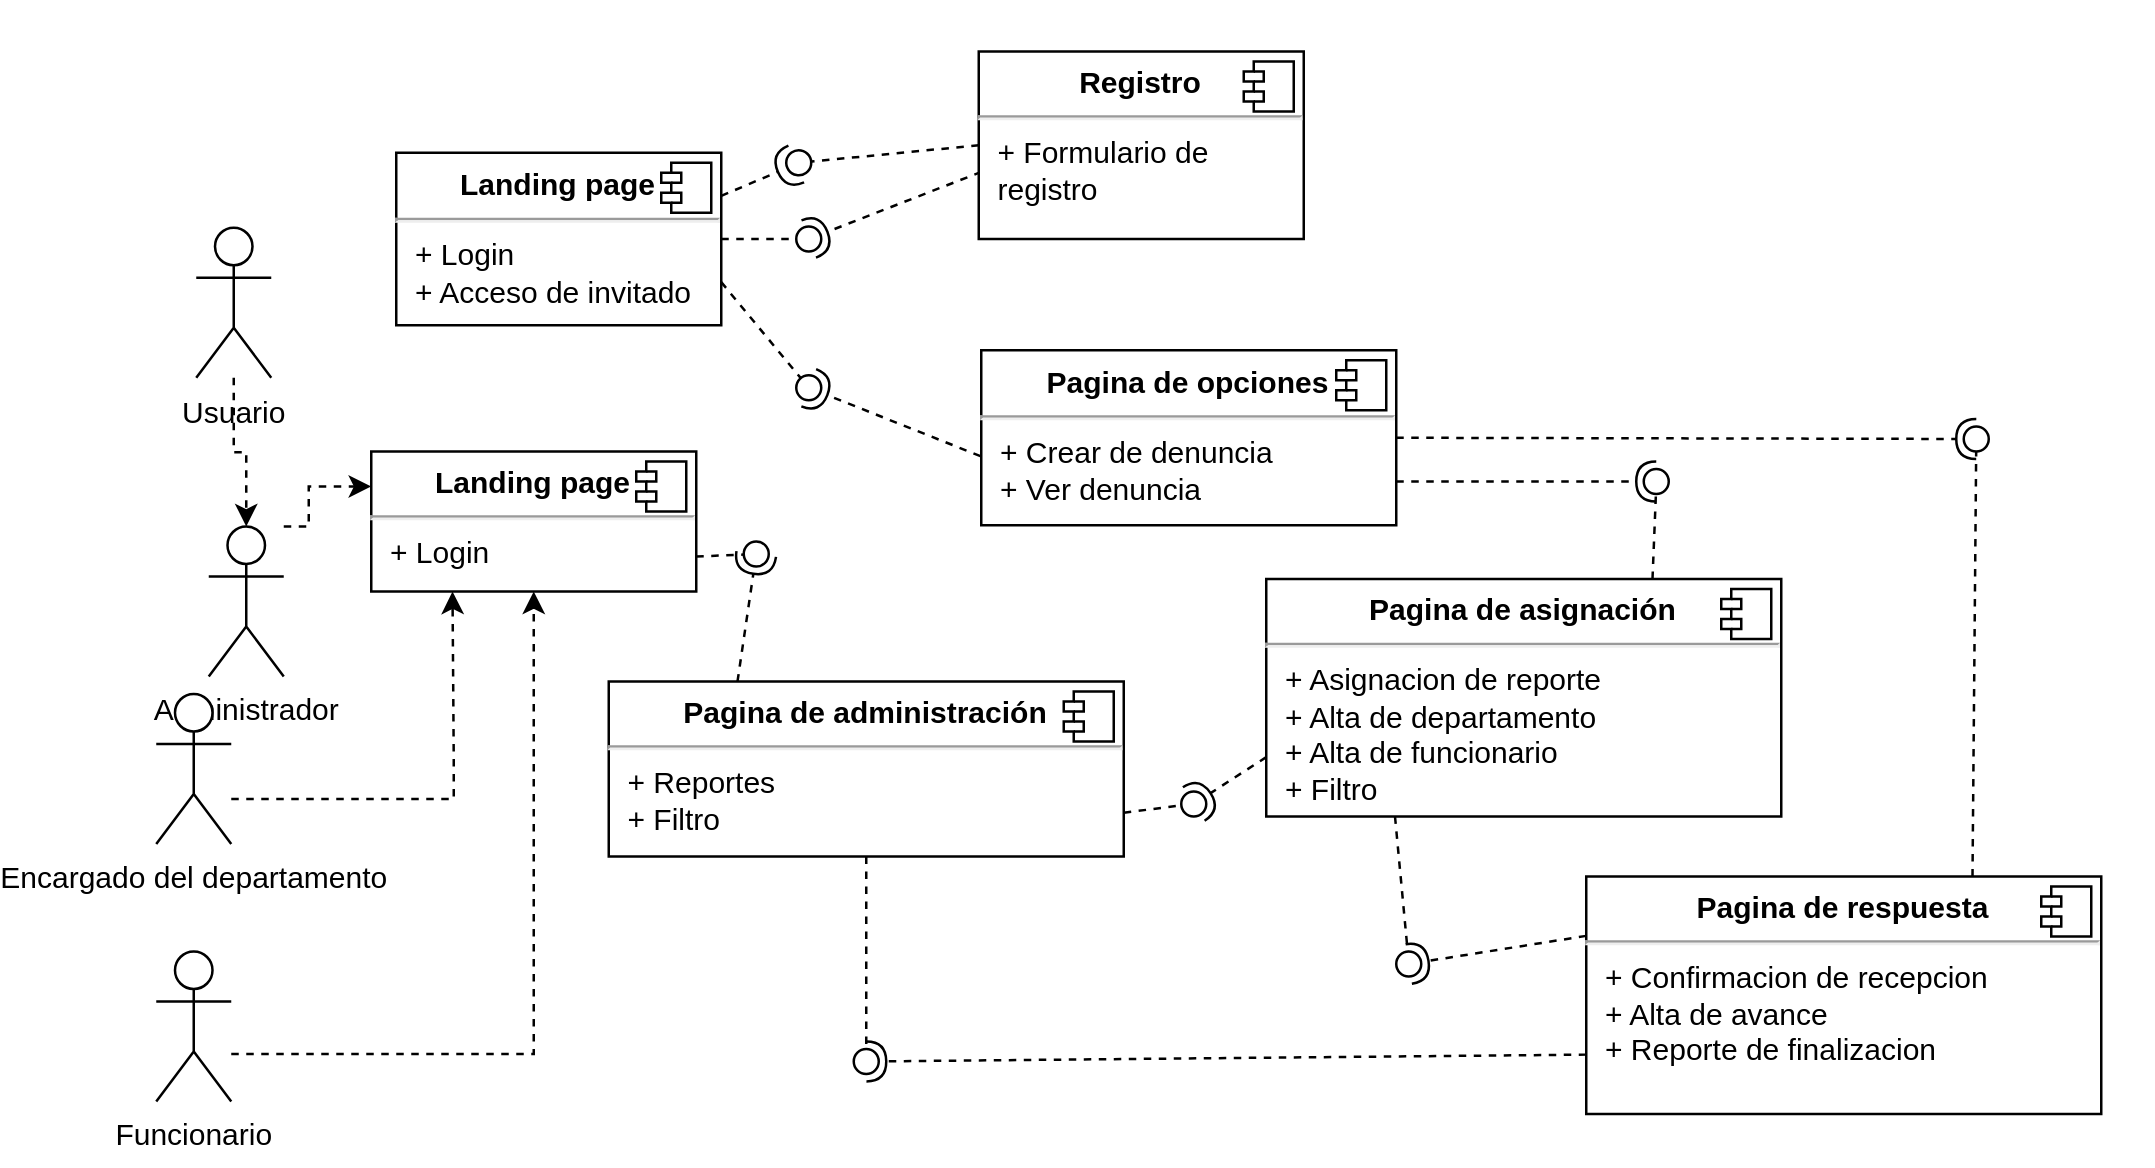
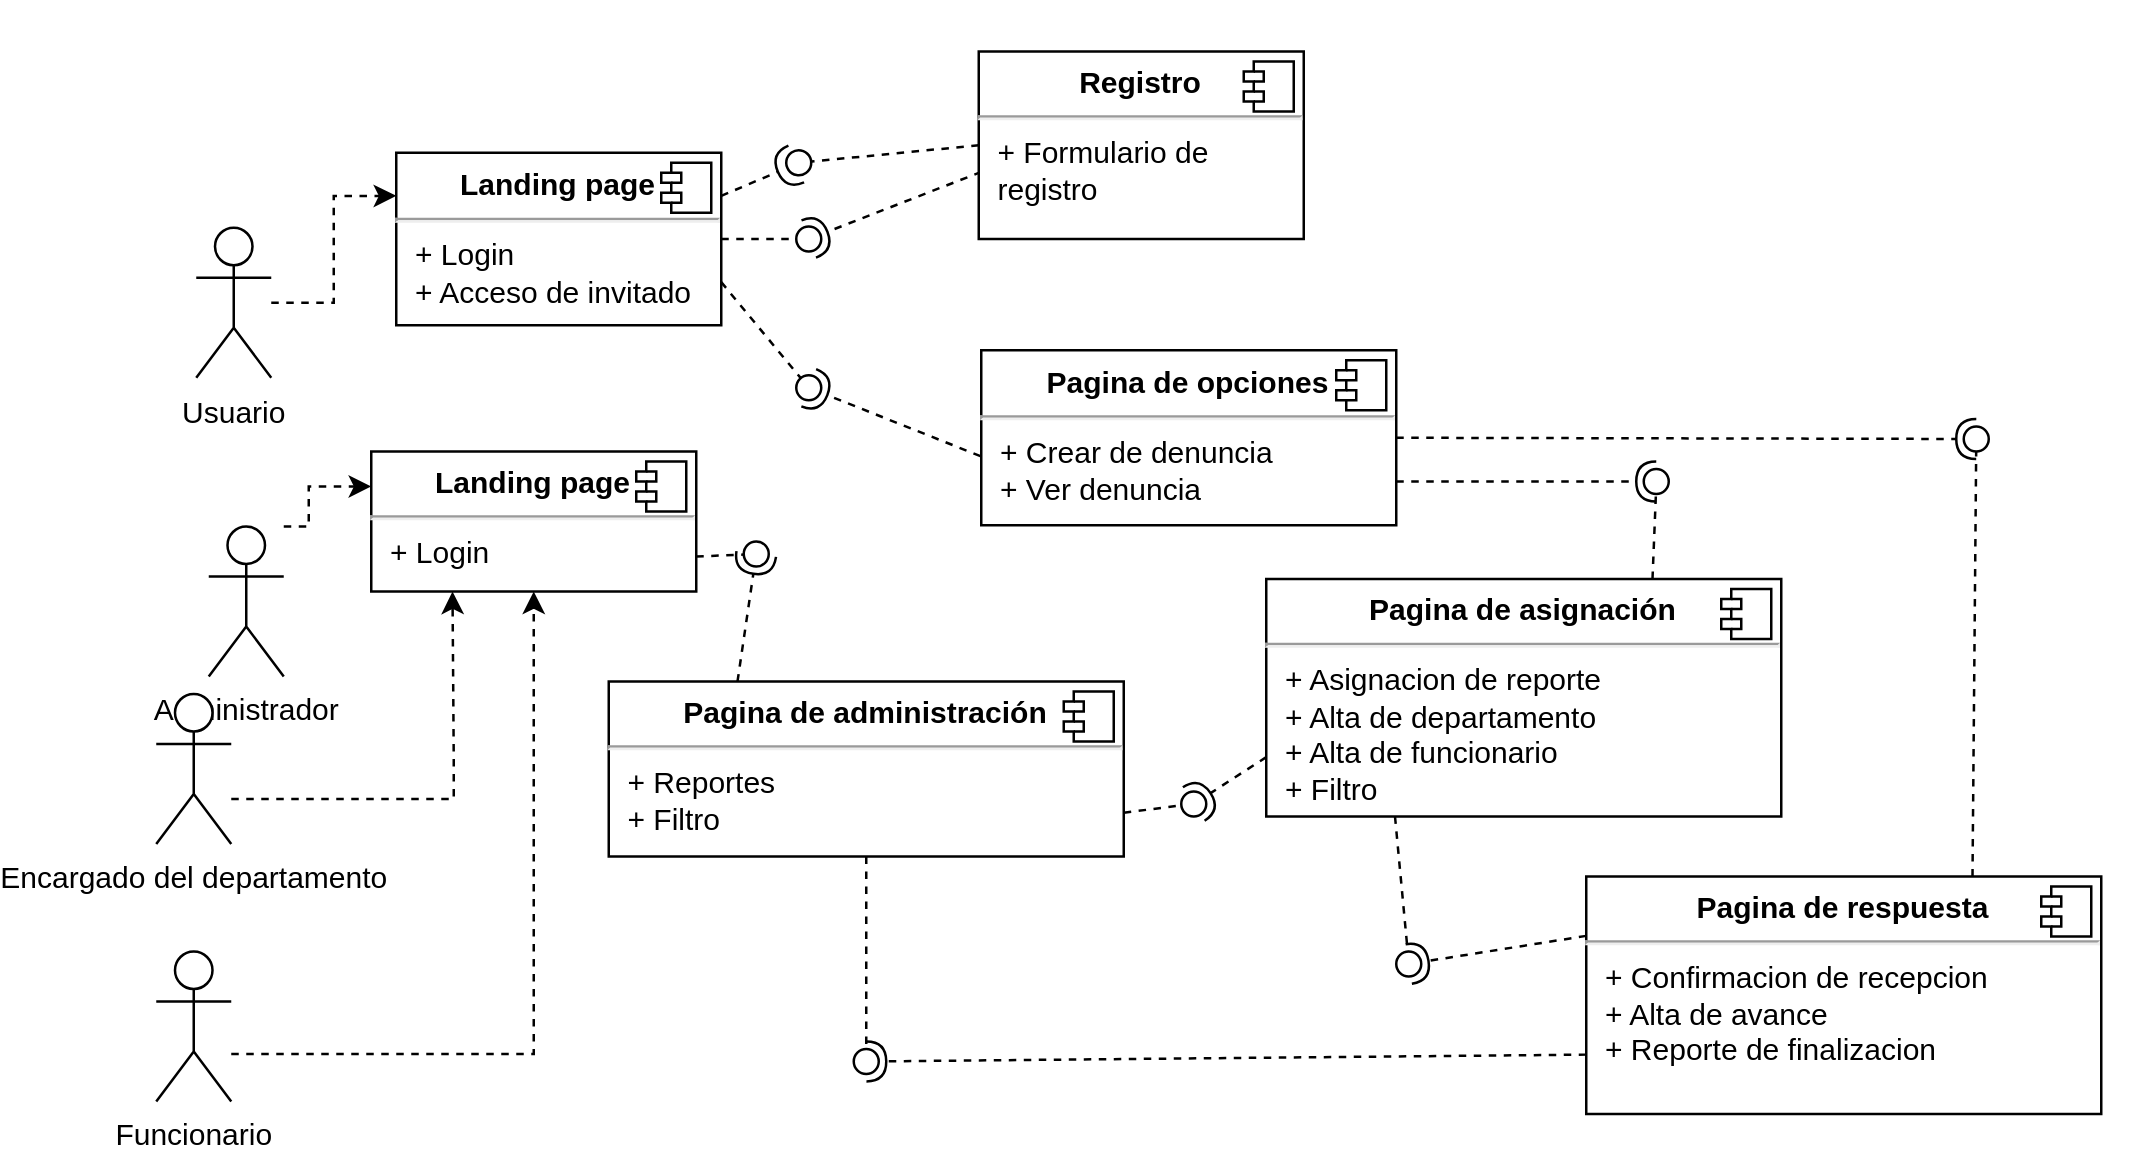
edge "Usuario" -> "Administrador": now "Usuario" -> "Landing page + Login + Acceso de invitado"
